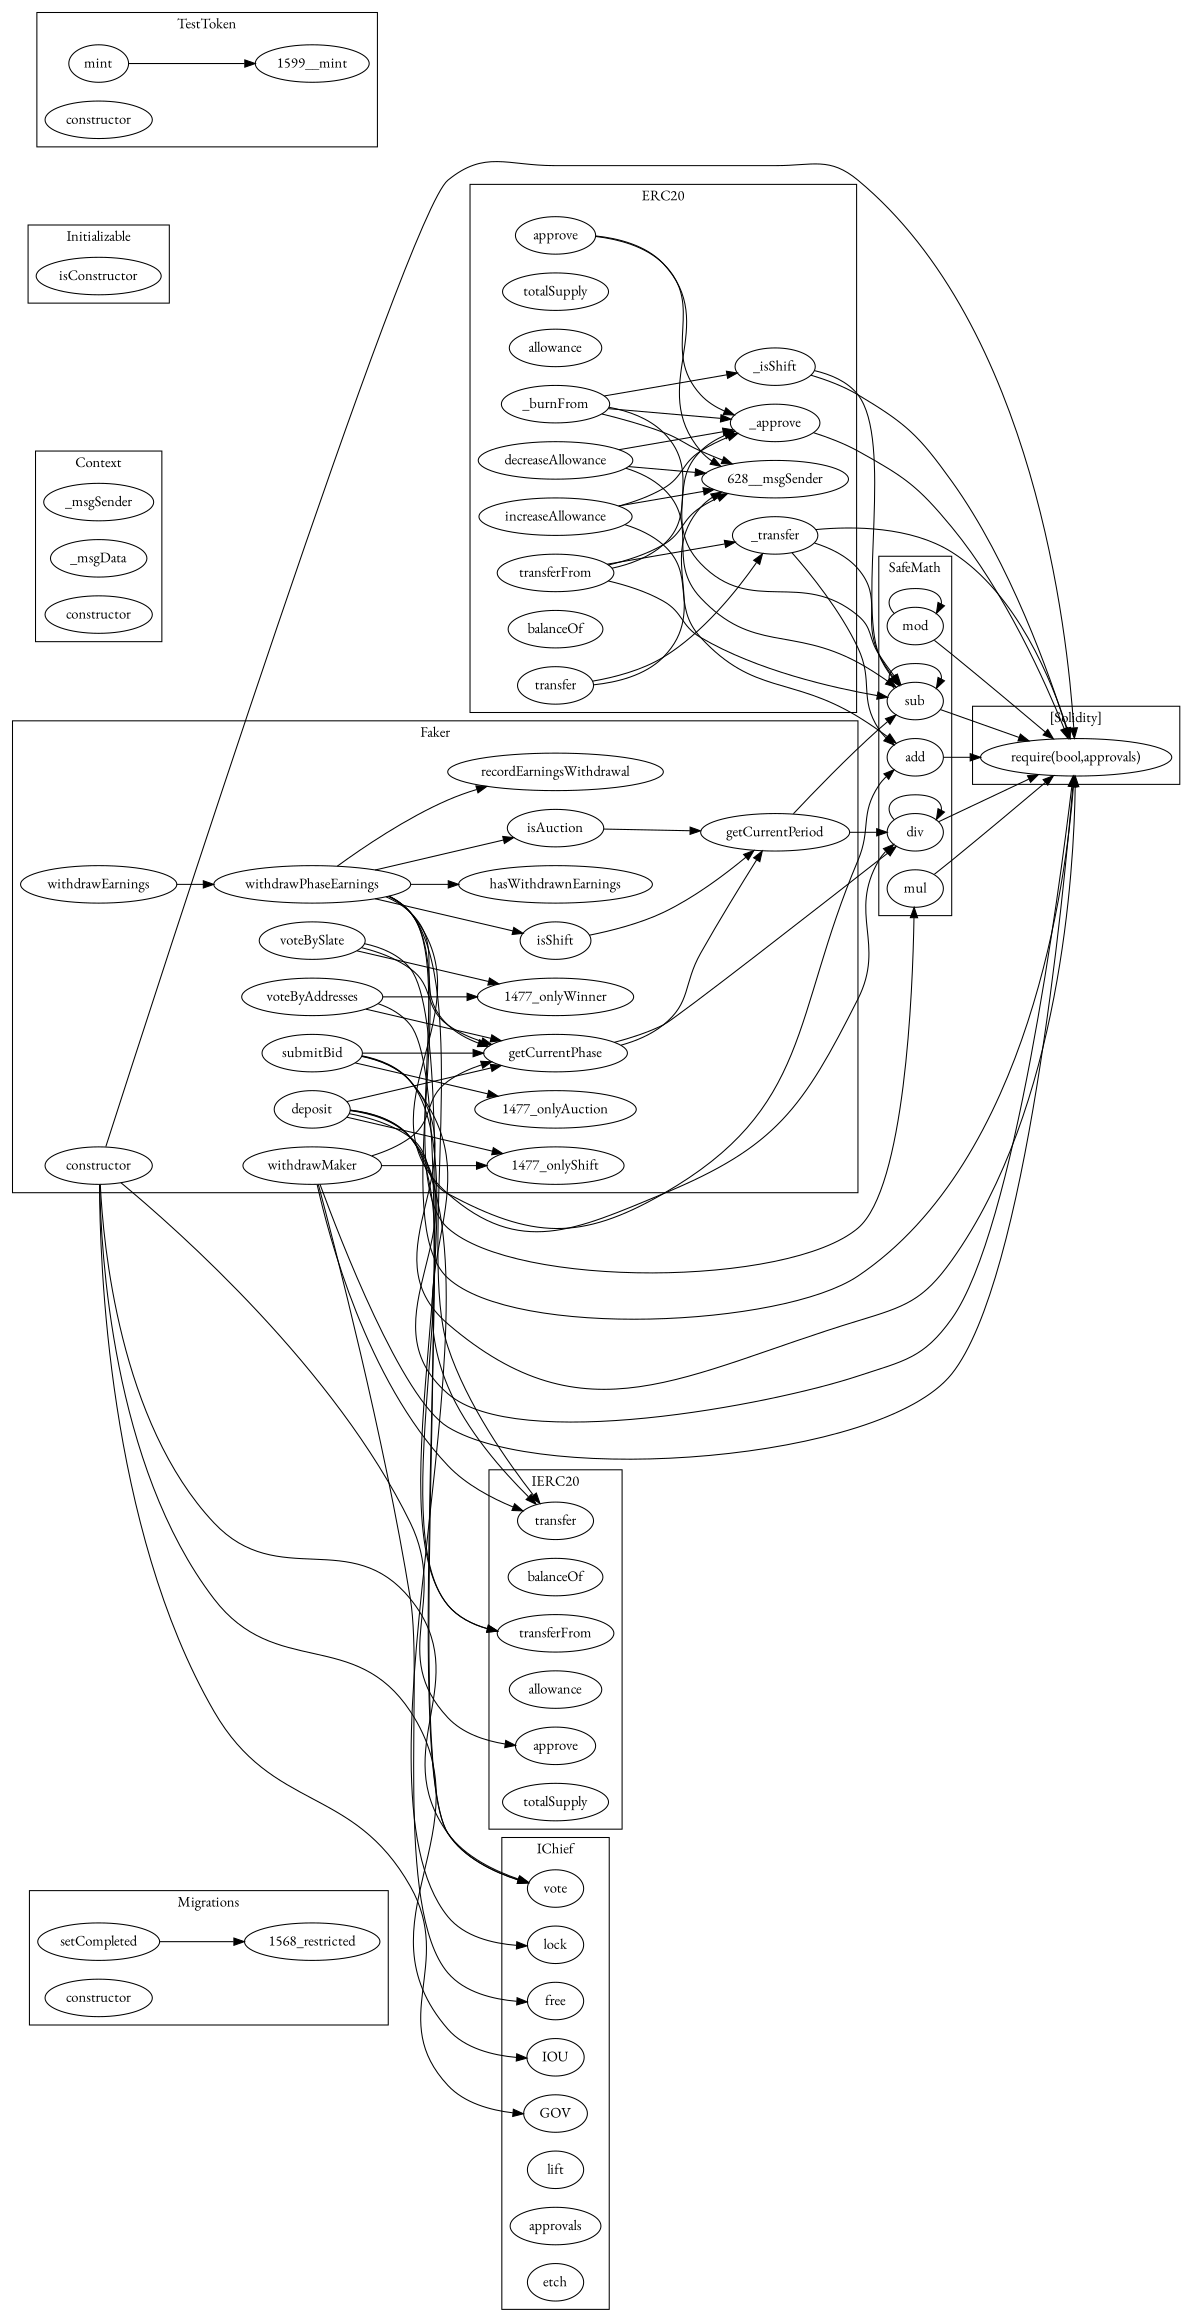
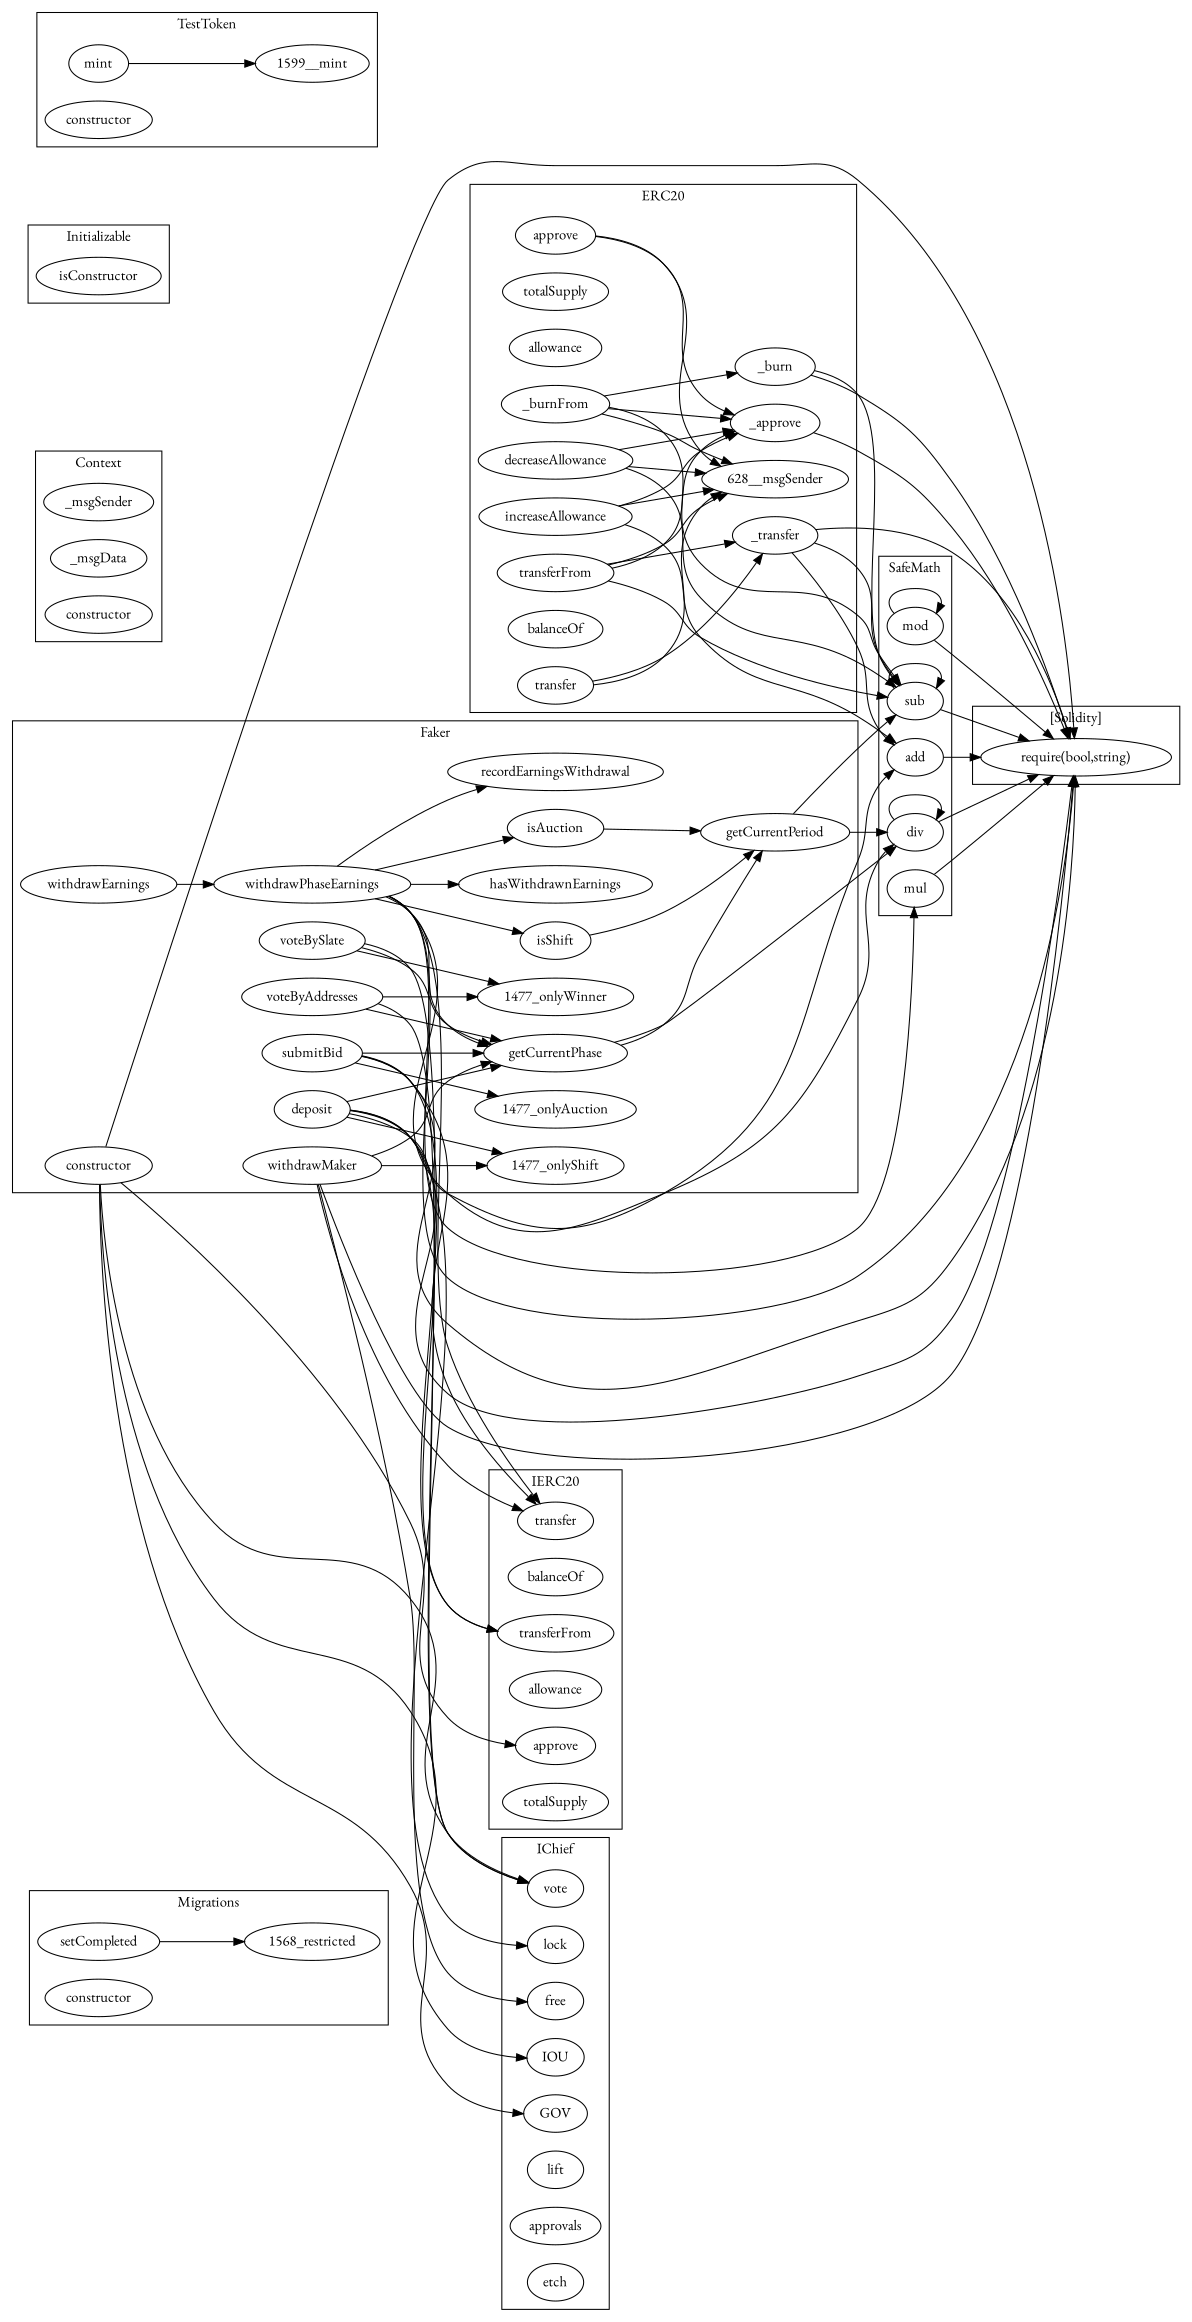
node "_isShift": label "_isShift" -> "_burn"
node "require(bool,approvals)": label "require(bool,approvals)" -> "require(bool,string)"
